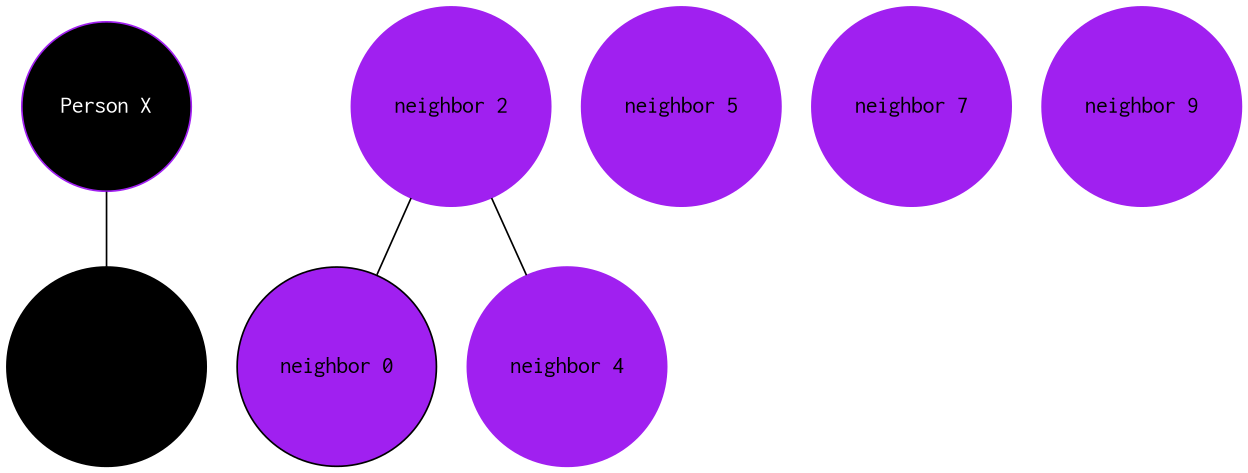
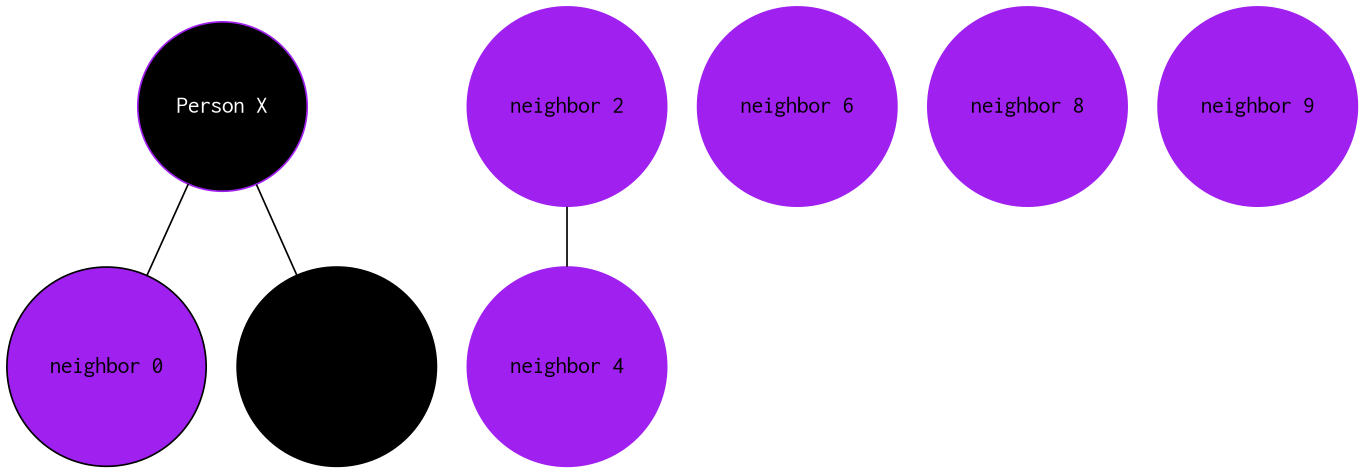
node "neighbor 5": removed
node "neighbor 6": added
node "neighbor 7": removed
node "neighbor 8": added
edge "neighbor 2" -- "neighbor 0": now "Person X" -- "neighbor 0"
